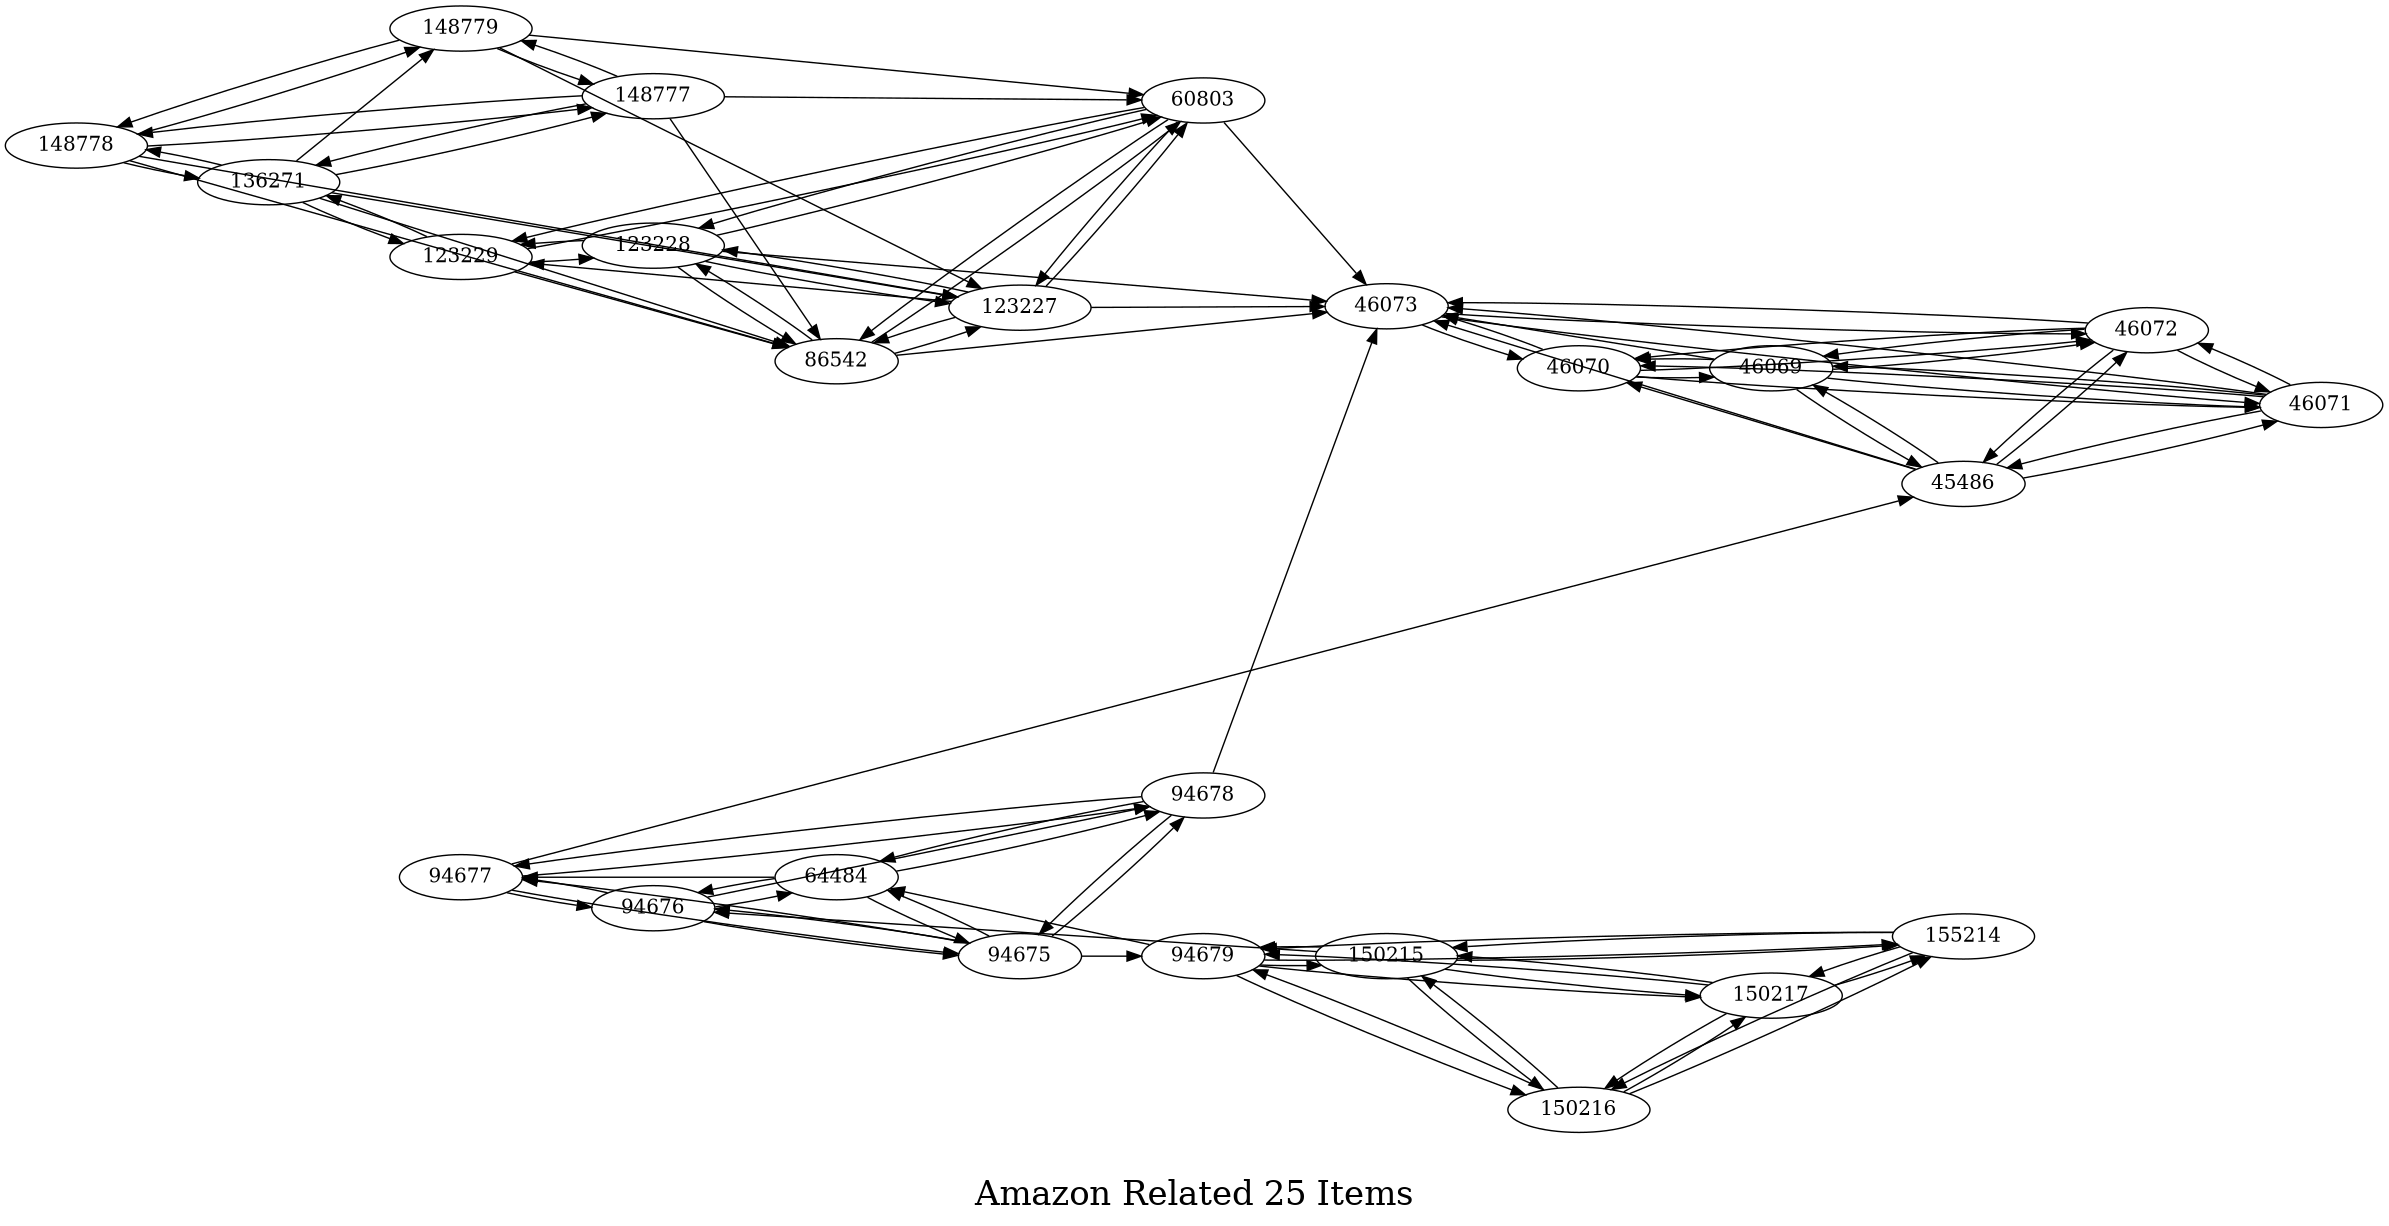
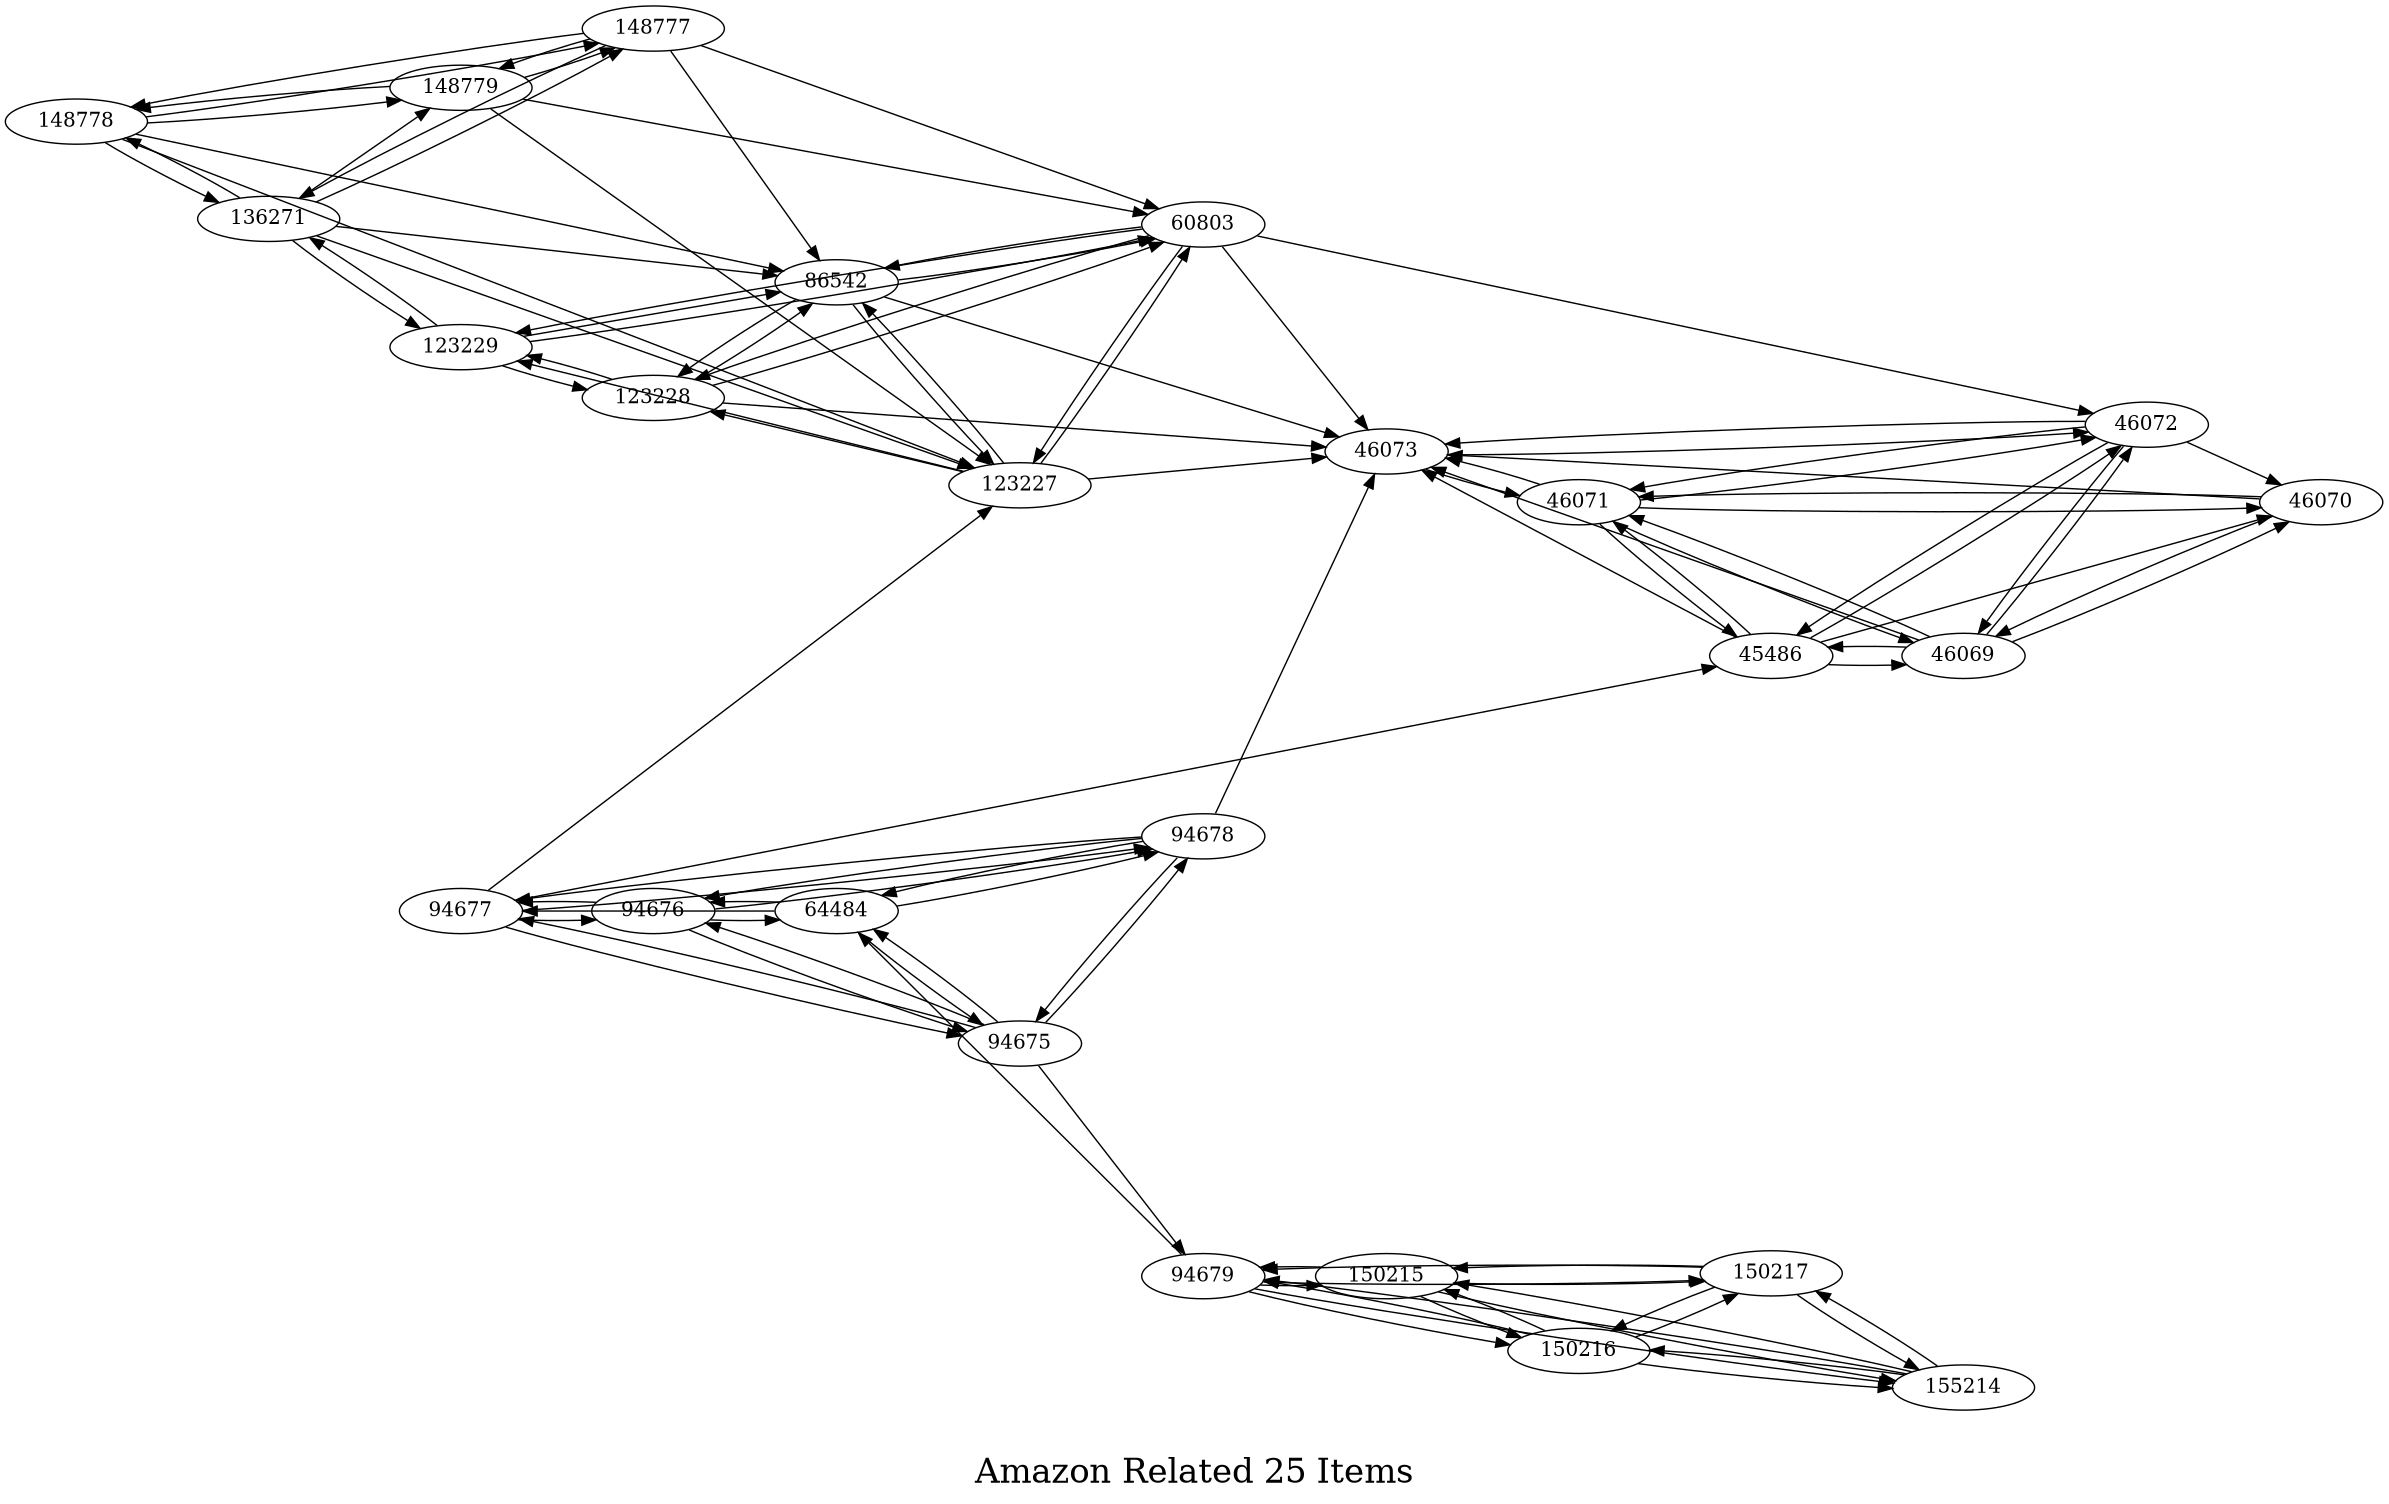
edge "123228" -> "123227": now "94677" -> "123227"
edge "46073" -> "46070": removed
edge "46070" -> "46072": now "60803" -> "46072"
edge "150215" -> "94676": now "94678" -> "94676"
